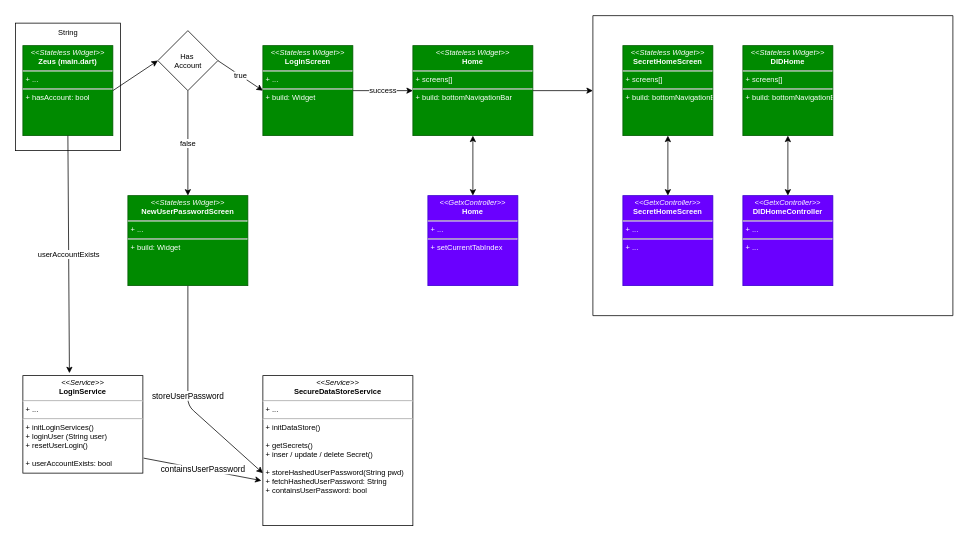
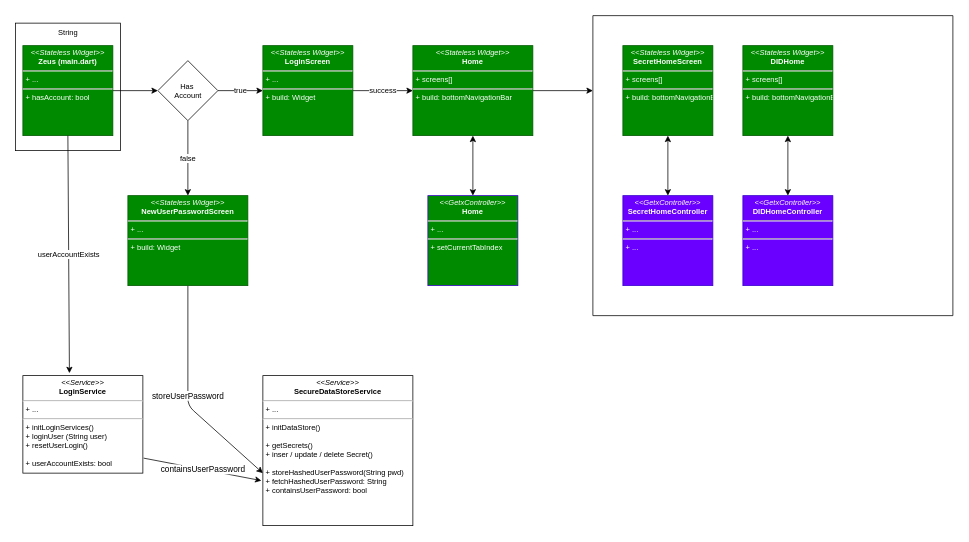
node "Has Account": moved (188, 60) -> (188, 90)
node "<<GetxController>>SecretHomeScreen + ... + ...": label "<<GetxController>>SecretHomeScreen + ... + ..." -> "<<GetxController>>SecretHomeController + ... + ..."
node "<<GetxController>>Home + ... + setCurrentTabIndex": fillcolor #6a00ff -> #008a00
